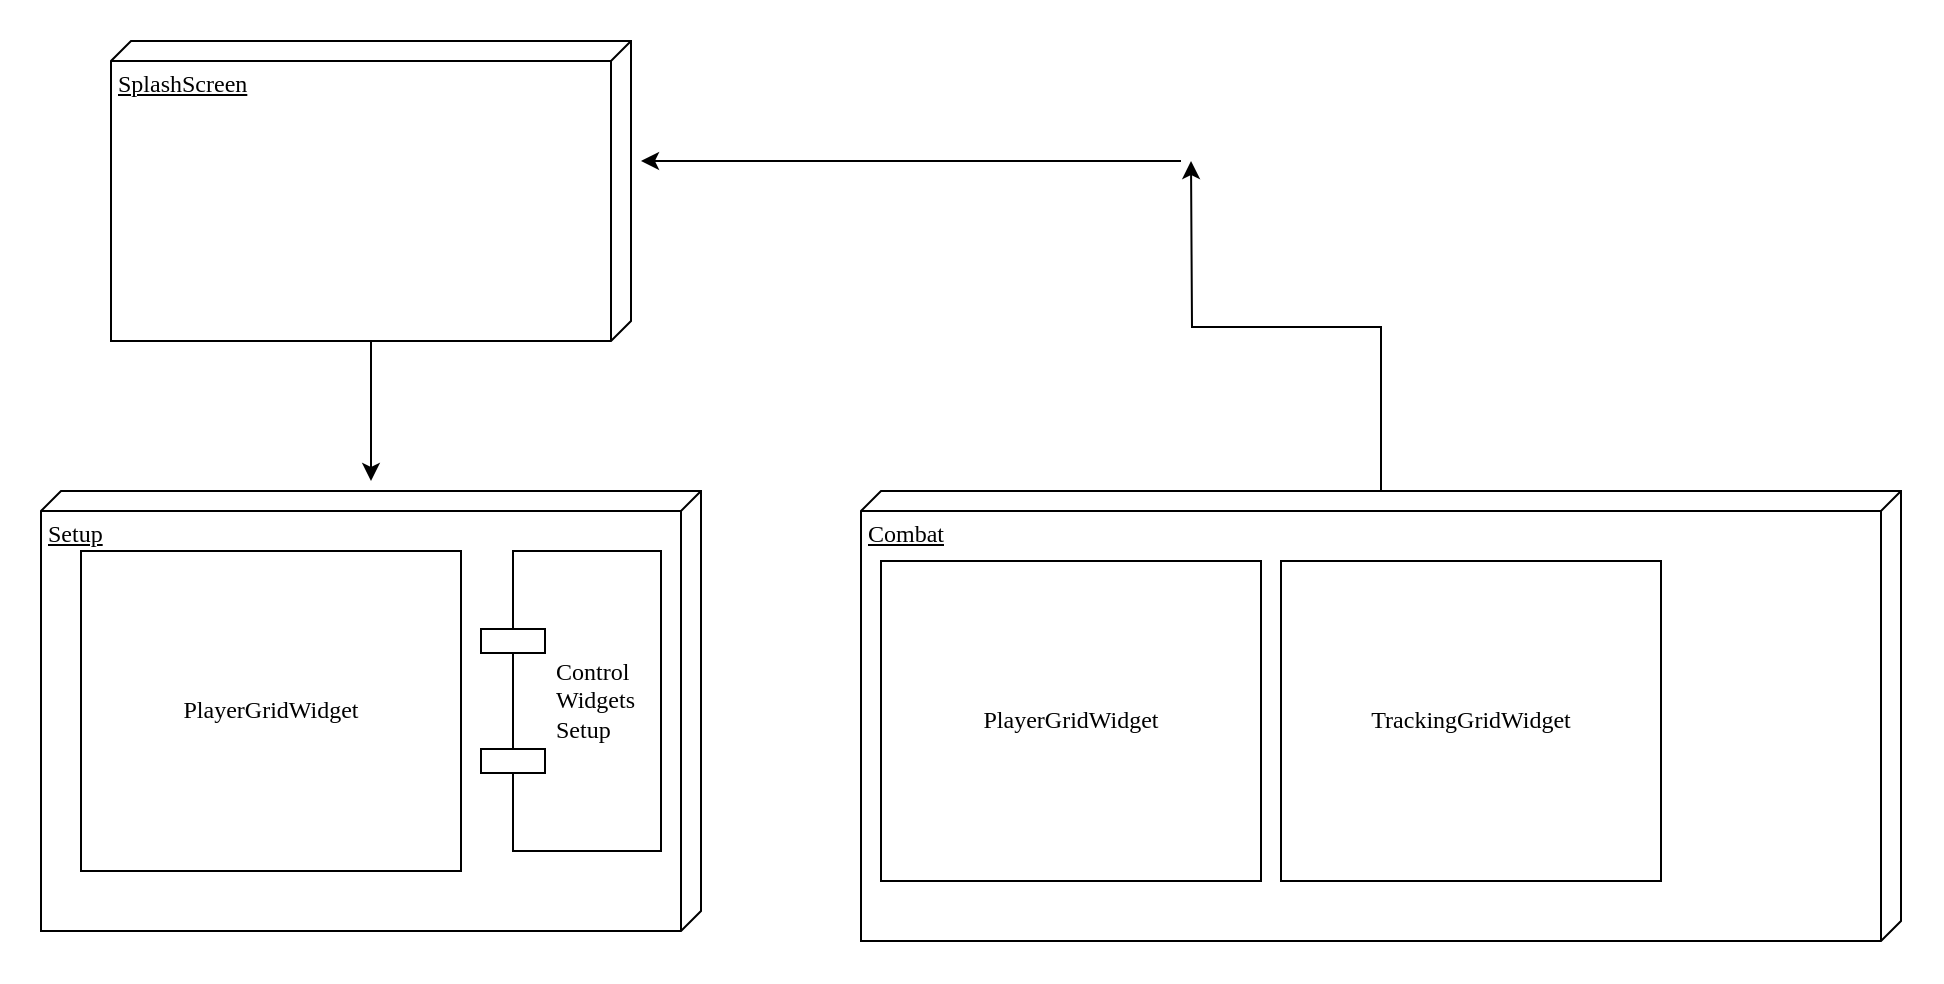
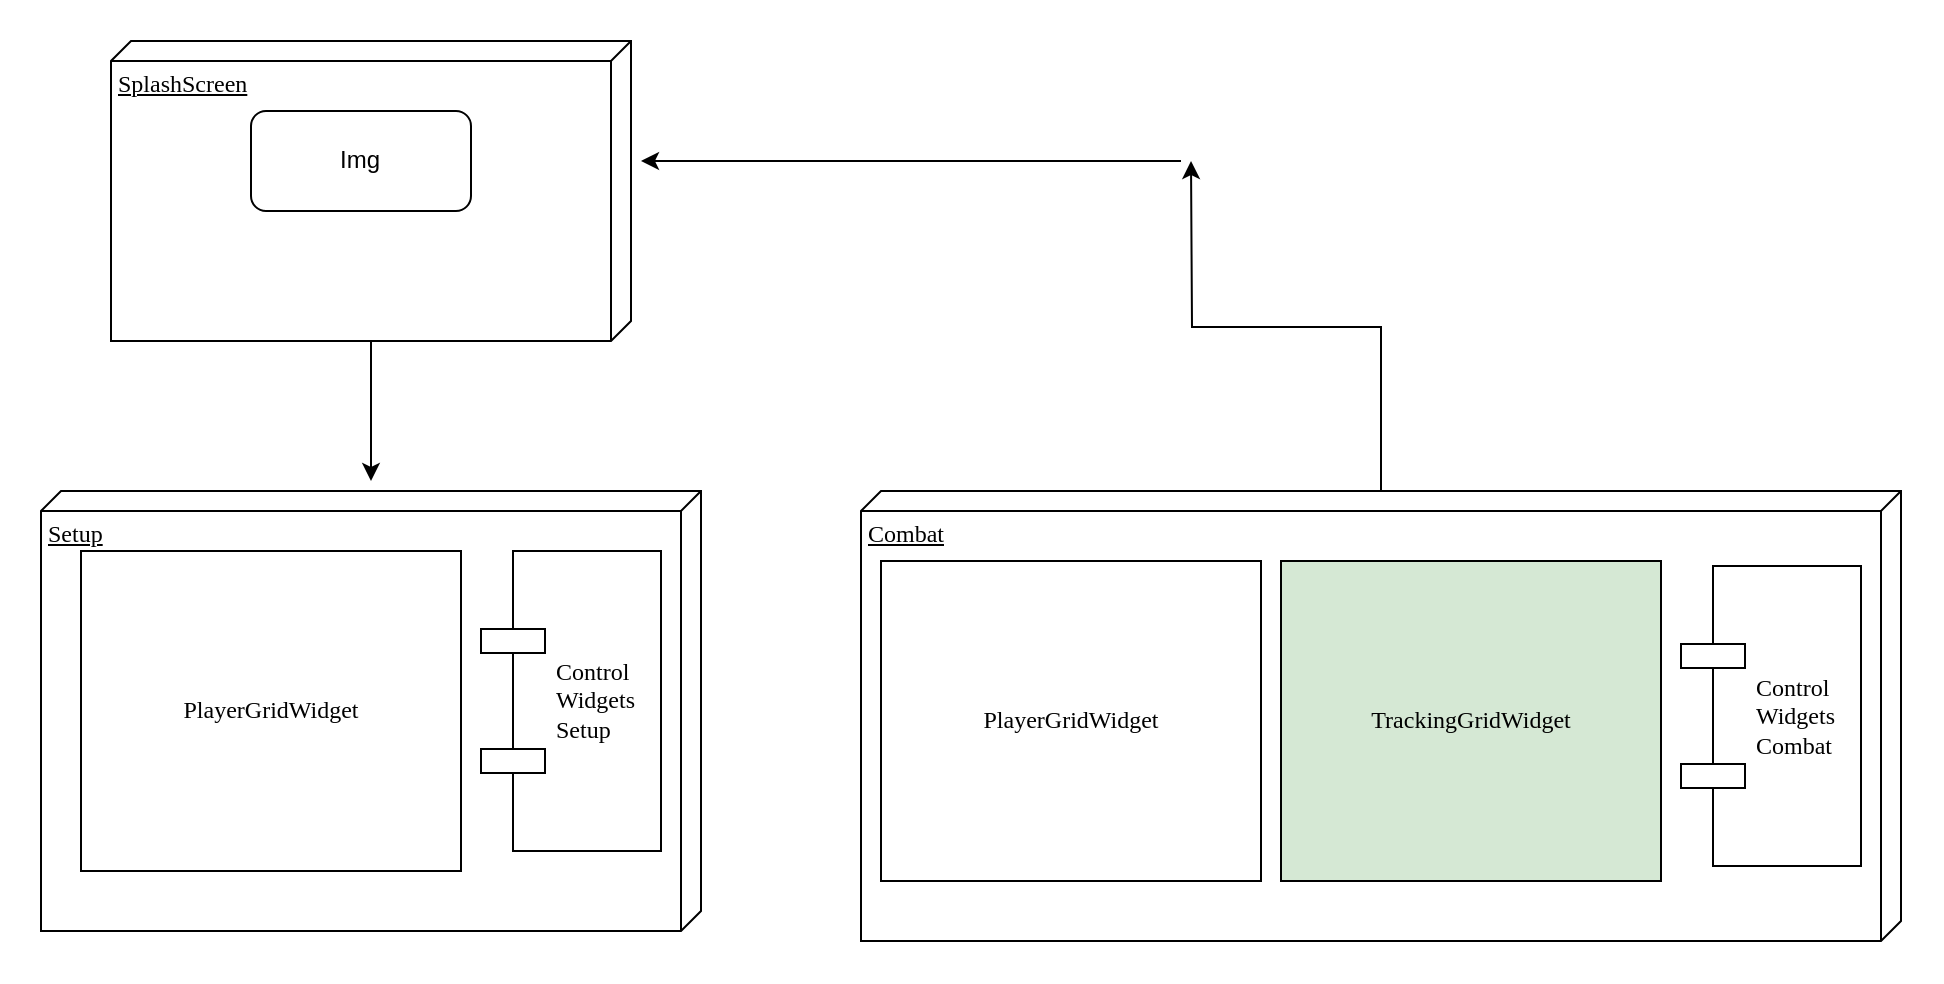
node "Img": added
node "Control Widgets Combat": added
node "TrackingGridWidget": fillcolor #ffffff -> #d5e8d4
